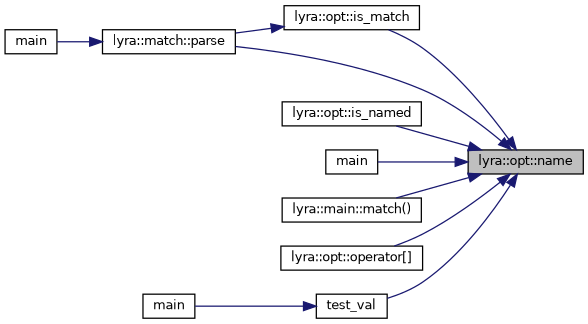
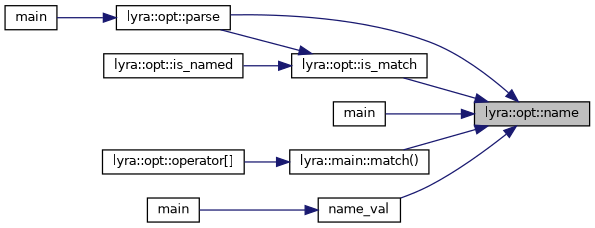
node "lyra::match::parse": label "lyra::match::parse" -> "lyra::opt::parse"
edge "lyra::opt::is_named" -> "lyra::opt::name": now "lyra::opt::is_named" -> "lyra::opt::is_match"
edge "lyra::opt::operator[]" -> "lyra::opt::name": now "lyra::opt::operator[]" -> "lyra::main::match()"
node "test_val": label "test_val" -> "name_val"
